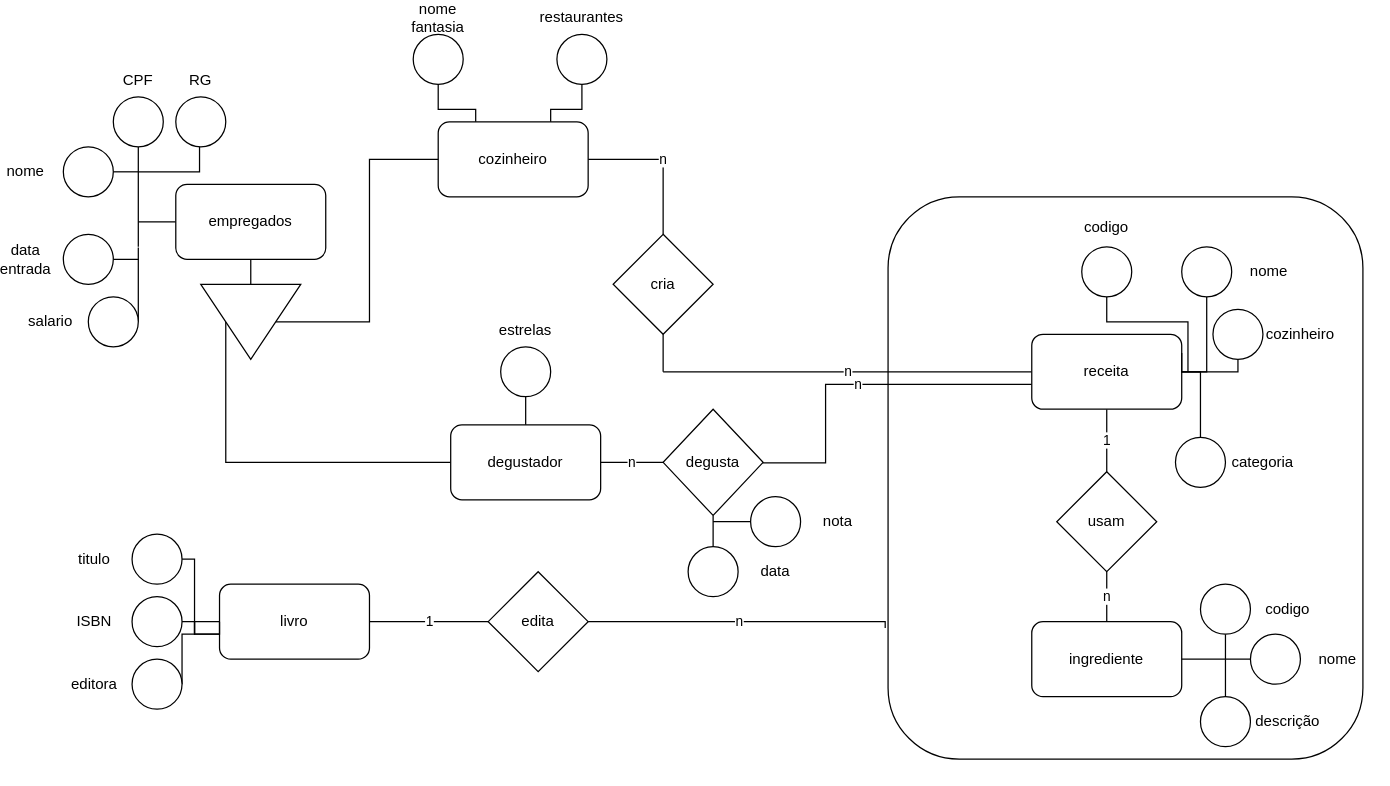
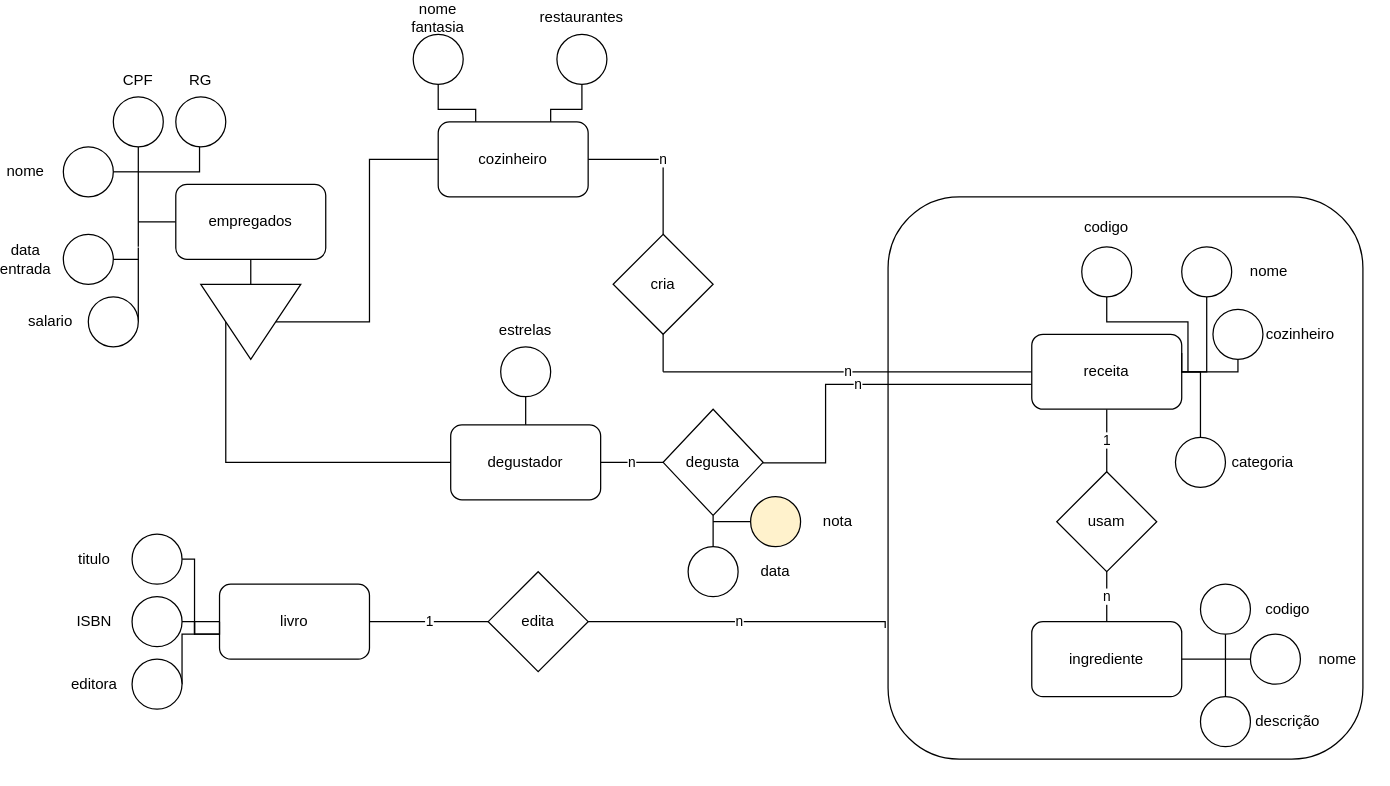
node "nota": fillcolor #ffffff -> #fff2cc
